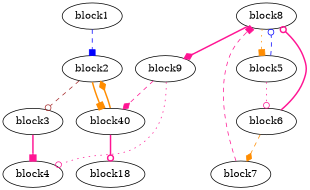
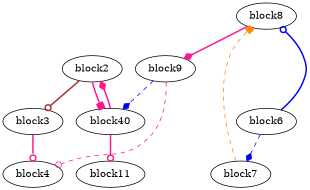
node "block1": removed
node "block5": removed
edge "block6" -> "block8": color deeppink -> blue
edge "block2" -> "block40": color darkorange -> deeppink
edge "block9" -> "block40": color deeppink -> blue
edge "block2" -> "block3": style dashed -> bold
edge "block7" -> "block8": color deeppink -> darkorange
edge "block40" -> "block2": color darkorange -> deeppink
edge "block3" -> "block4": arrowhead box -> odot
edge "block6" -> "block7": color darkorange -> blue
edge "block9" -> "block4": style dotted -> dashed
node "block18": label "block18" -> "block11"
